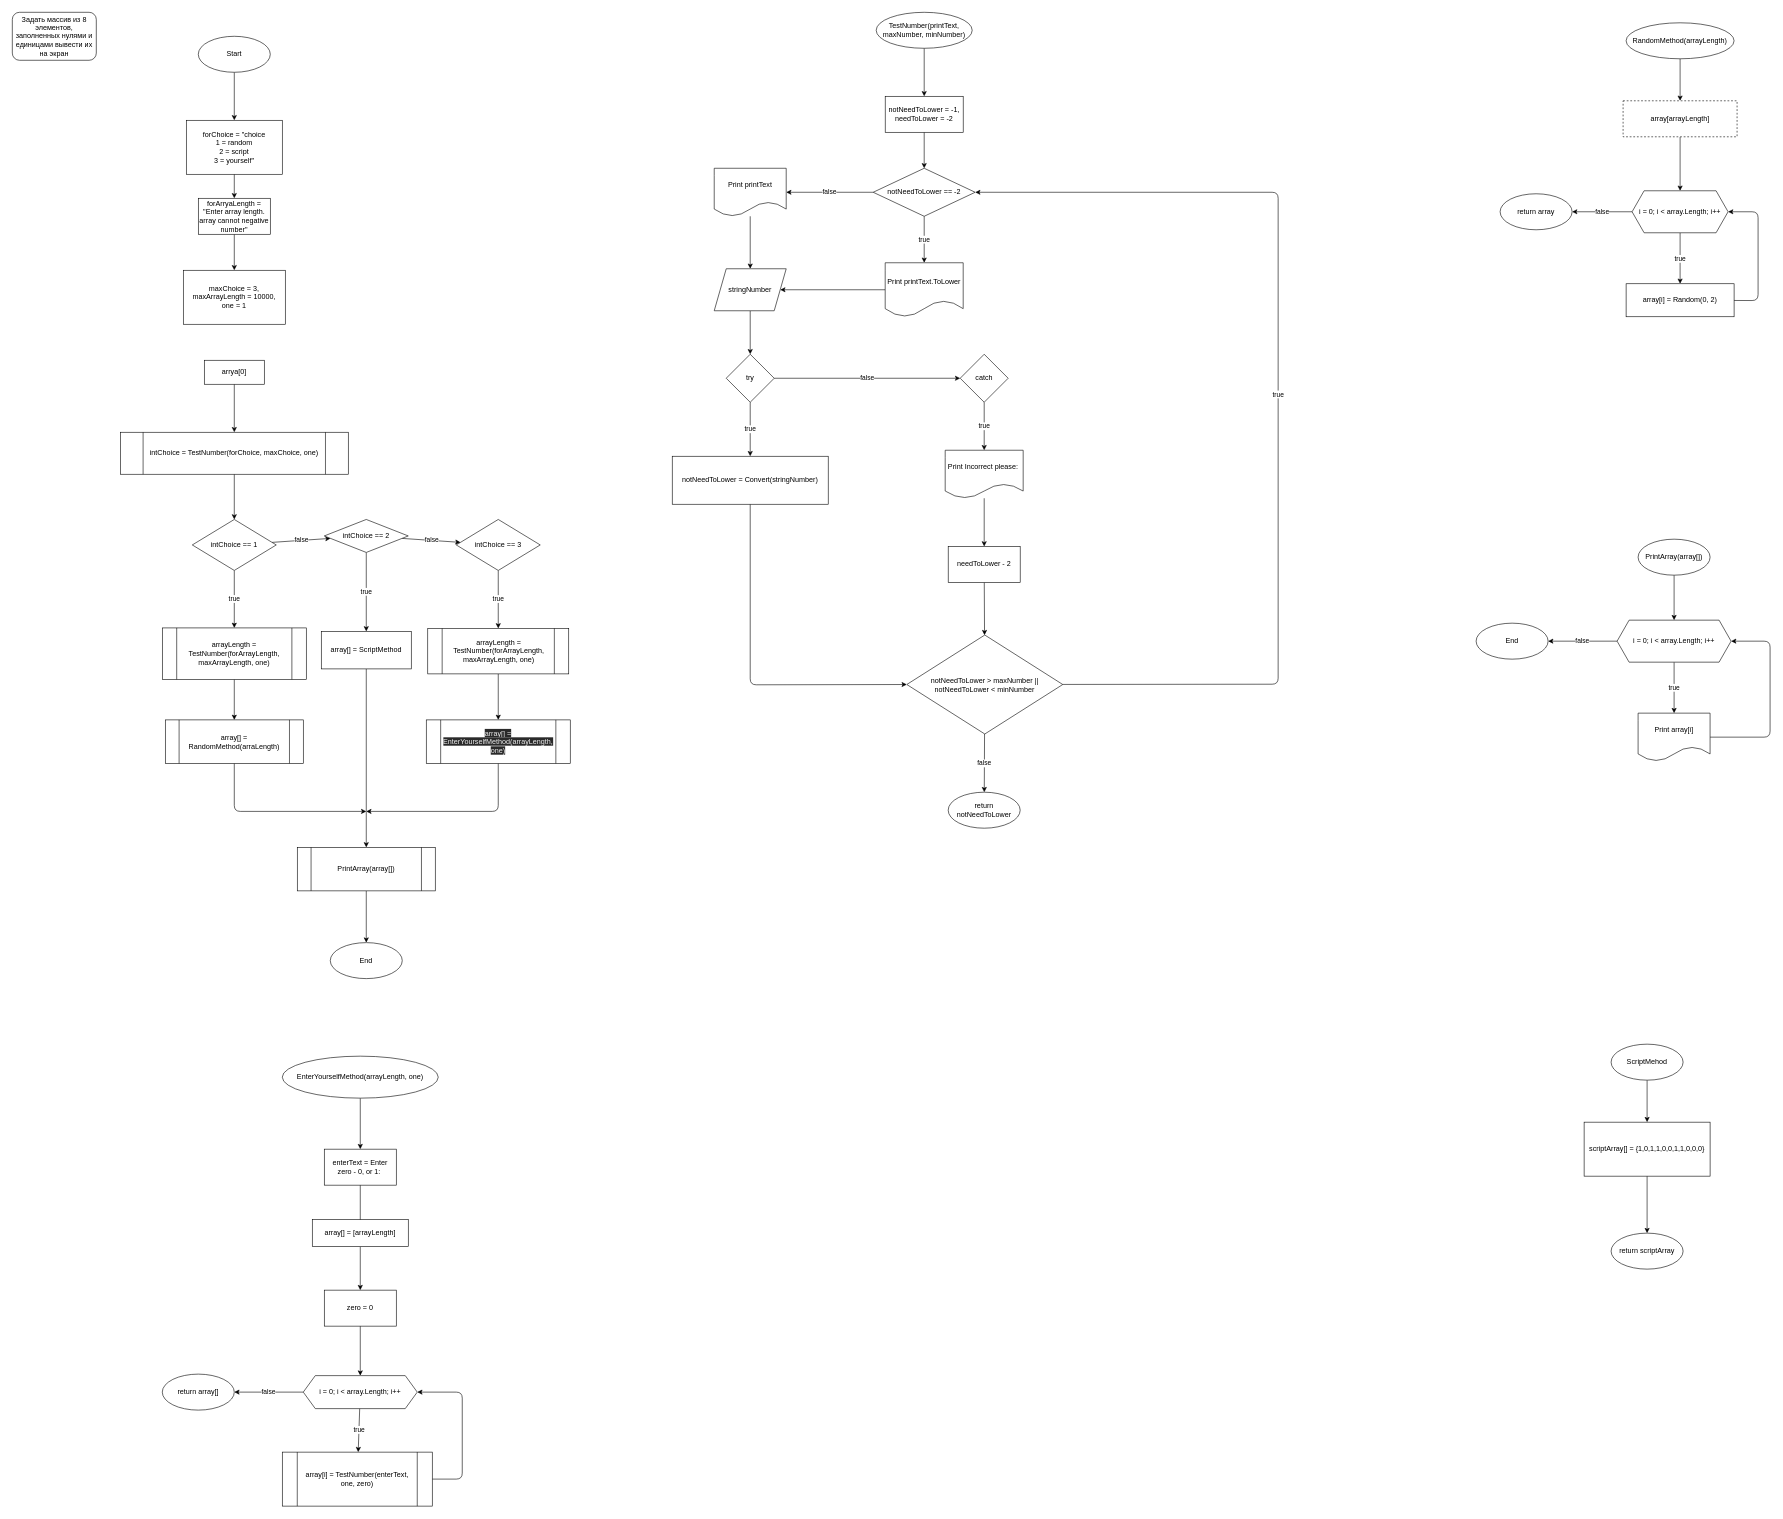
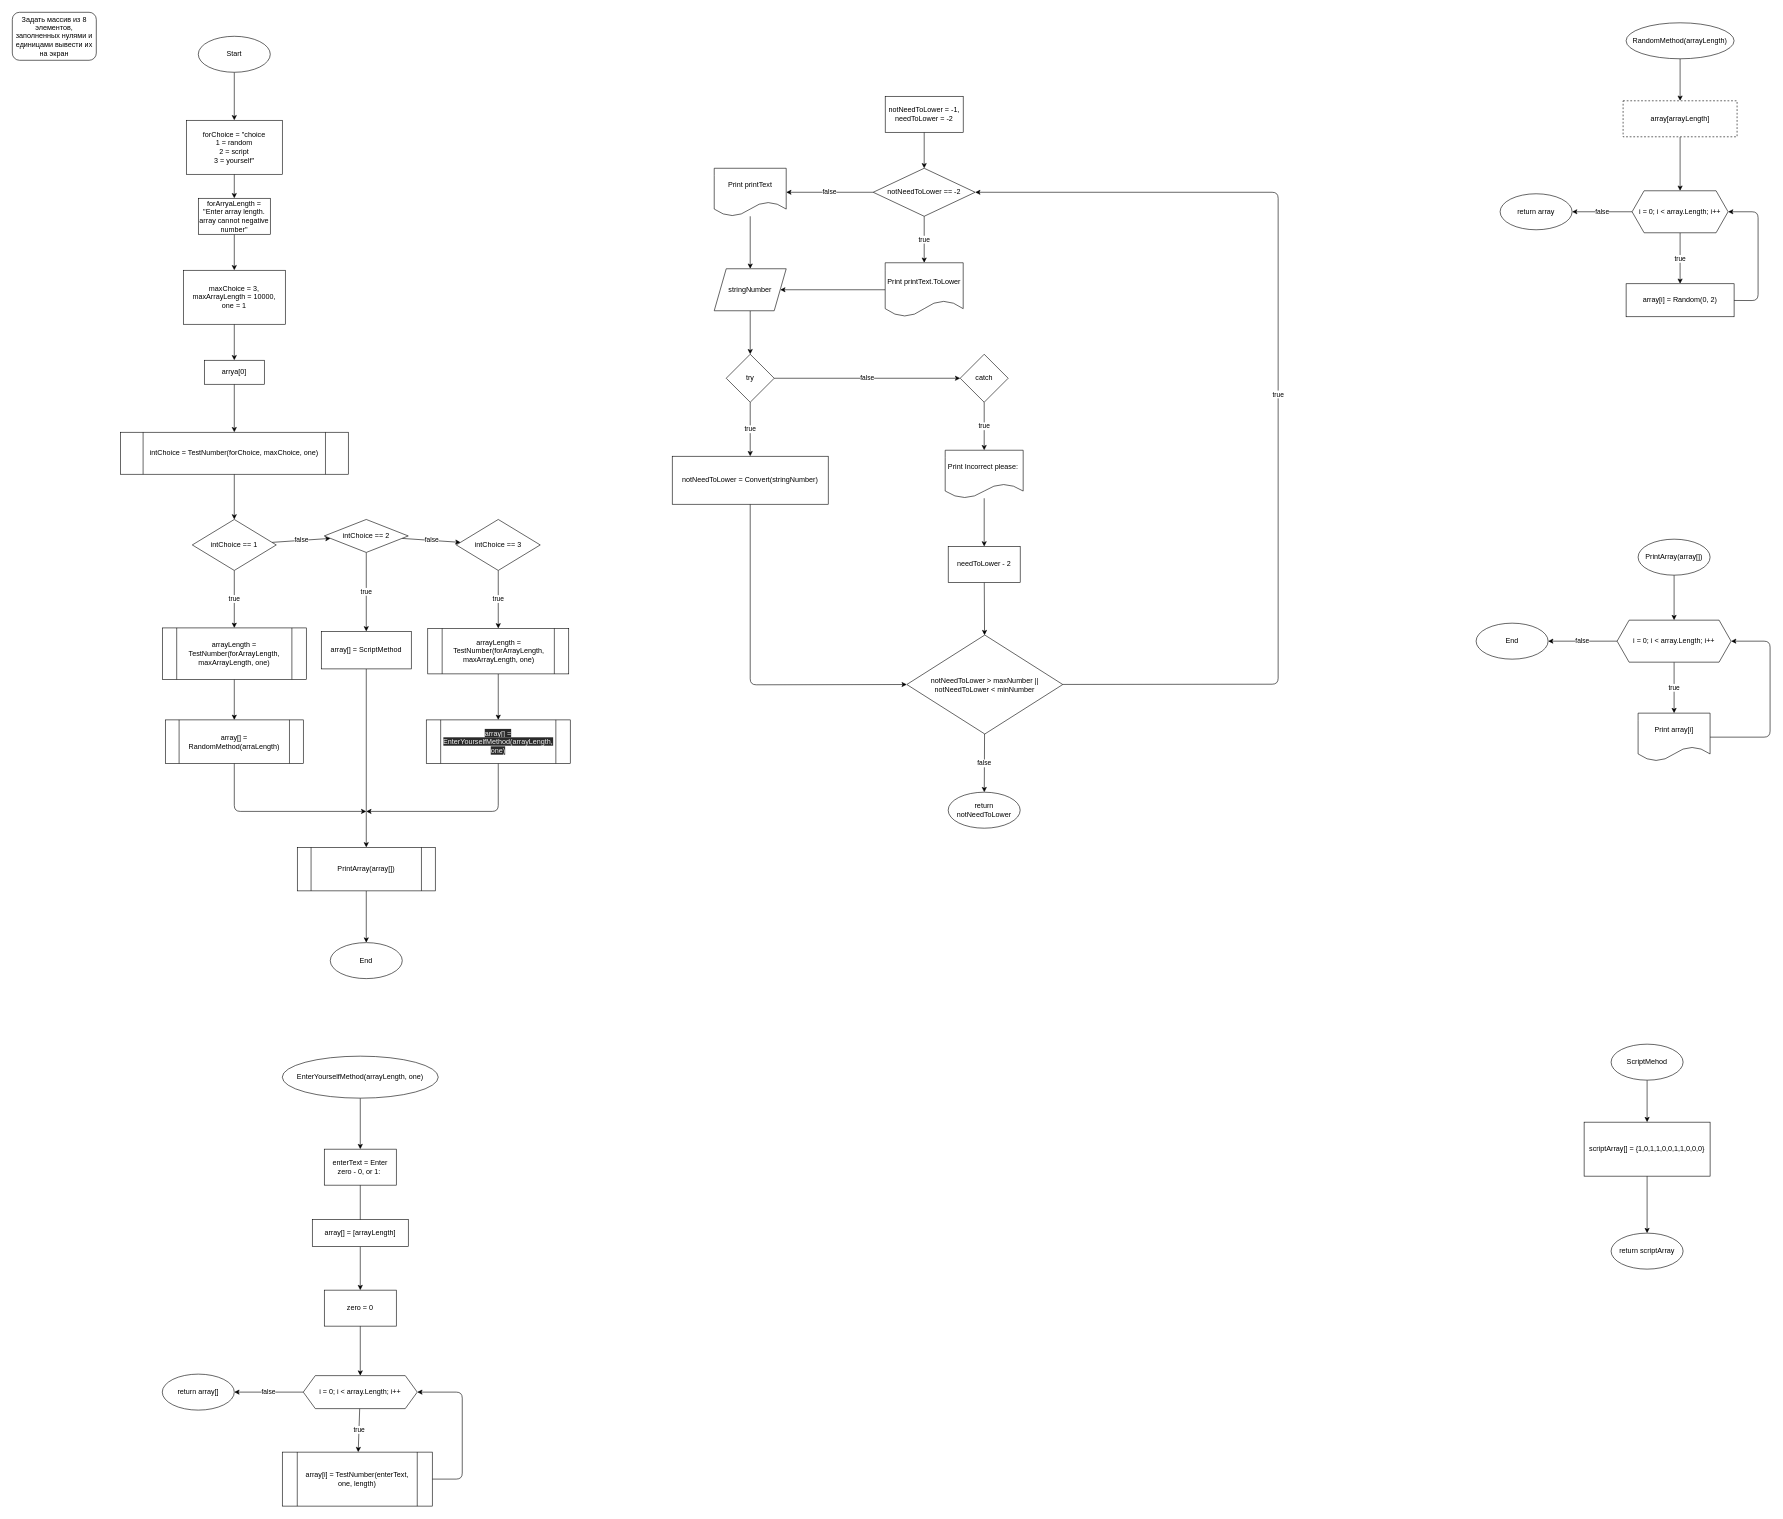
node "TestNumber(printText, maxNumber, minNumber)": removed
edge "TestNumber(printText, maxNumber, minNumber)" -> "notNeedToLower = -1, needToLower = -2": removed
edge "maxChoice = 3, maxArrayLength = 10000, one = 1" -> "arrya[0]": added
node "array[i] = TestNumber(enterText, one, zero)": label "array[i] = TestNumber(enterText, one, zero)" -> "array[i] = TestNumber(enterText, one, length)"
